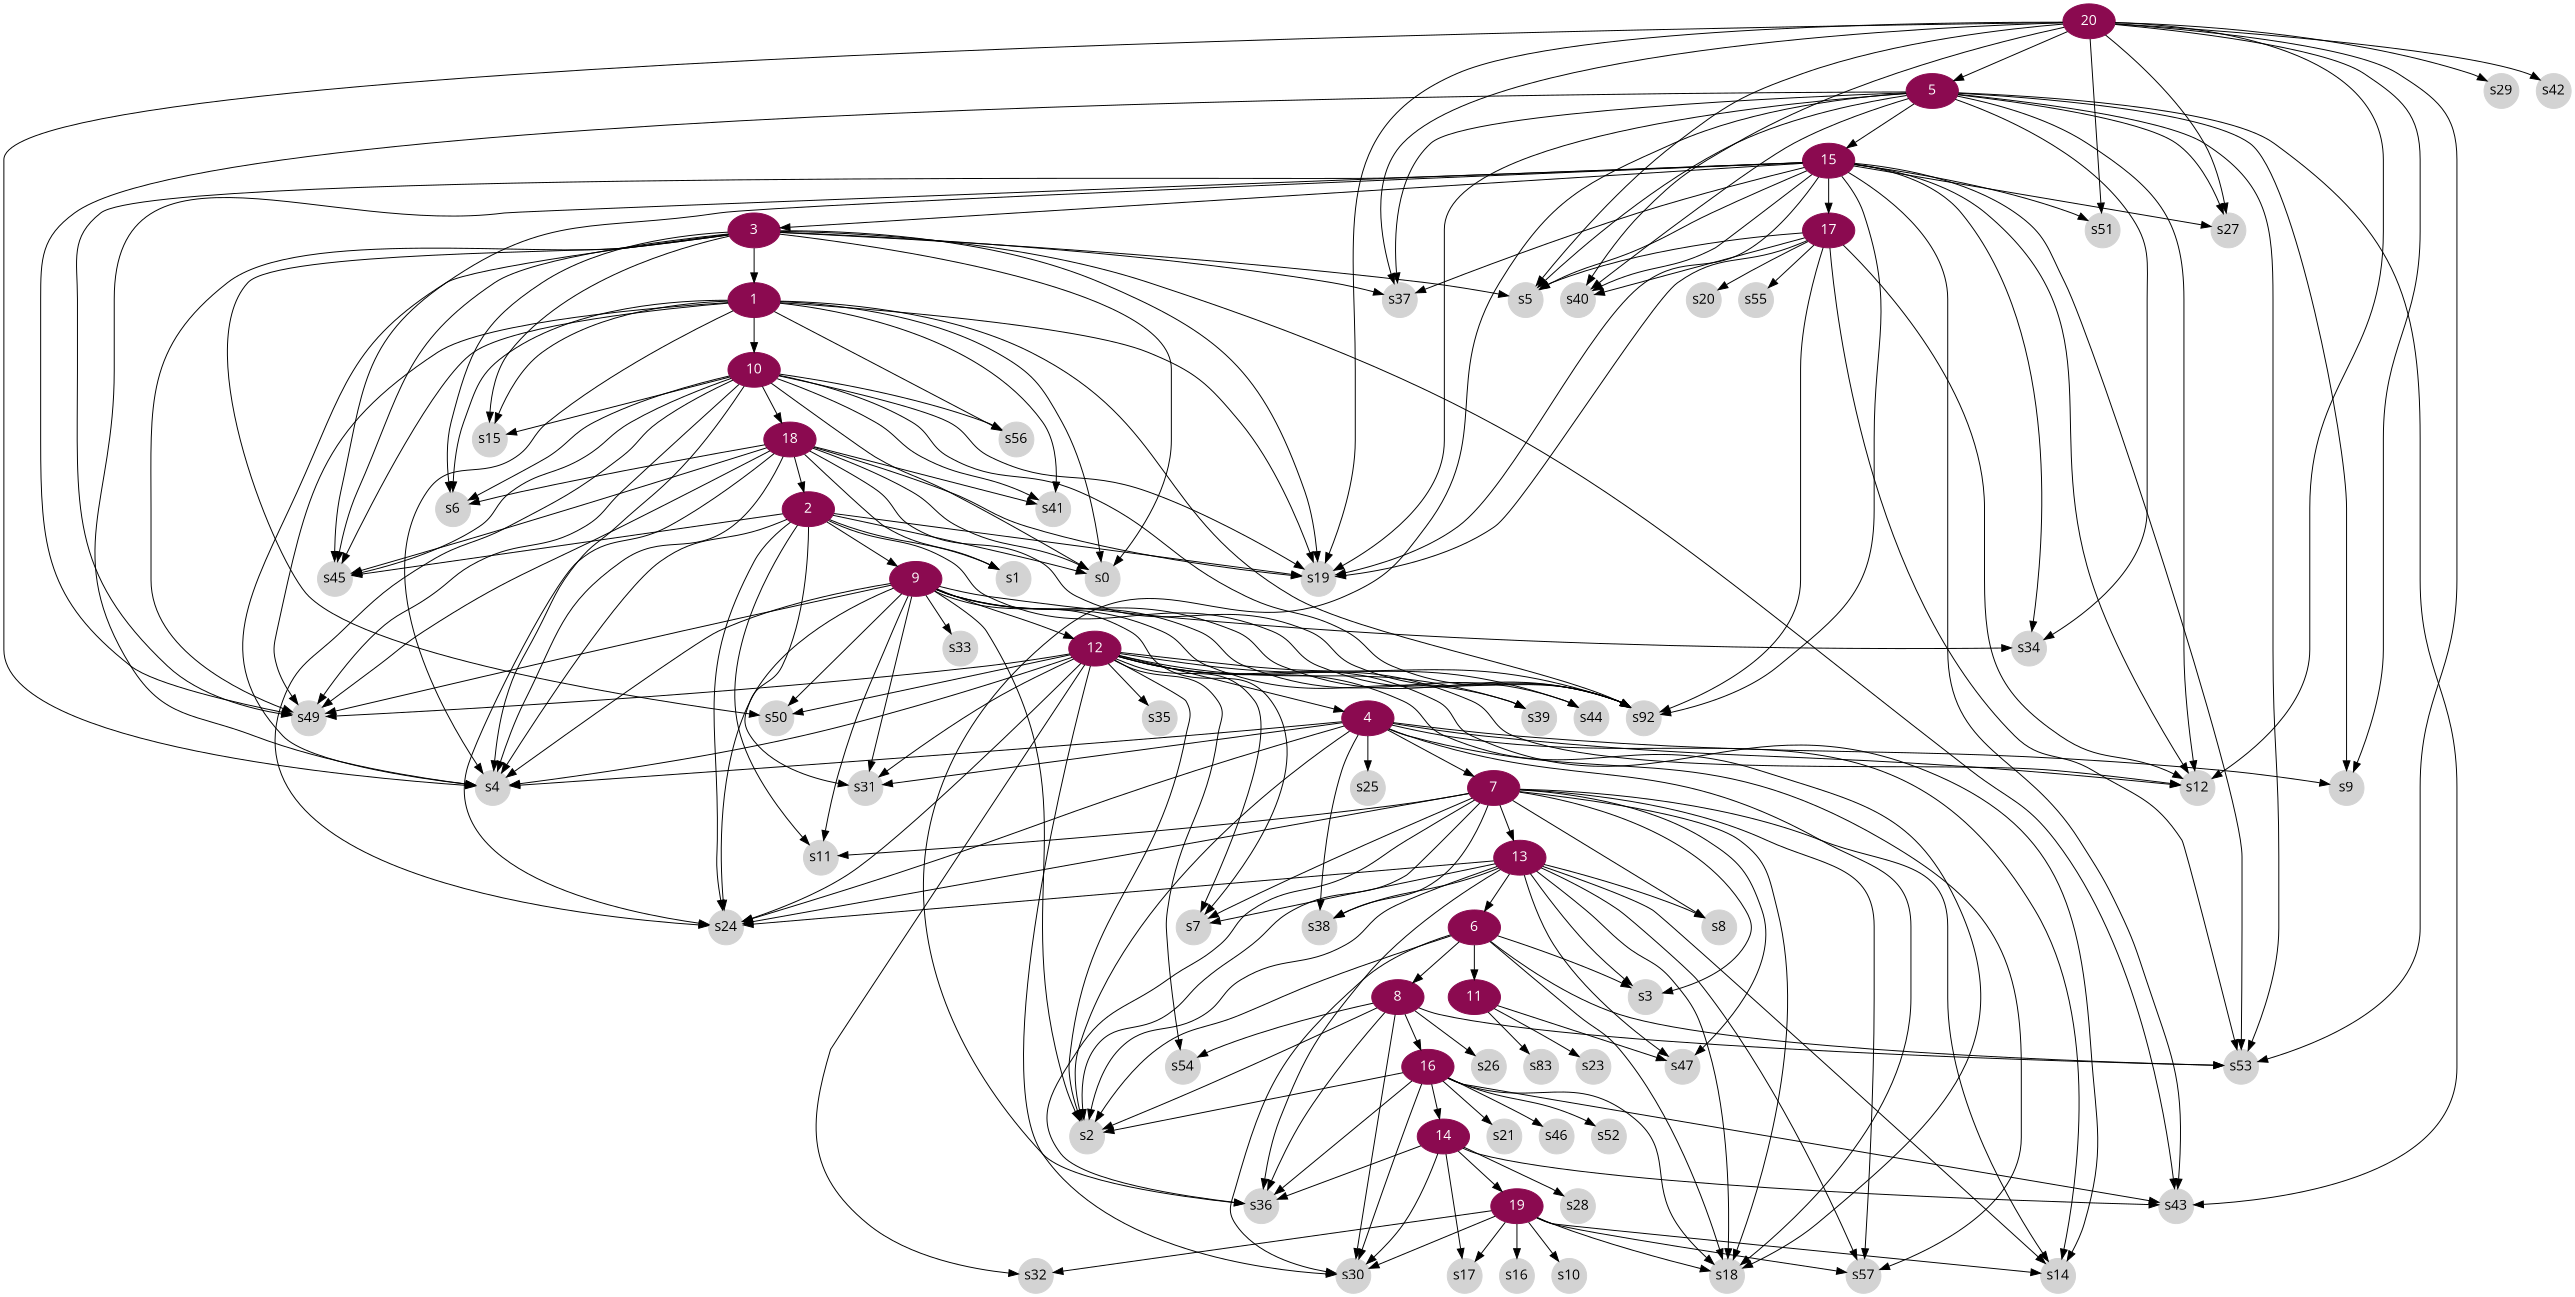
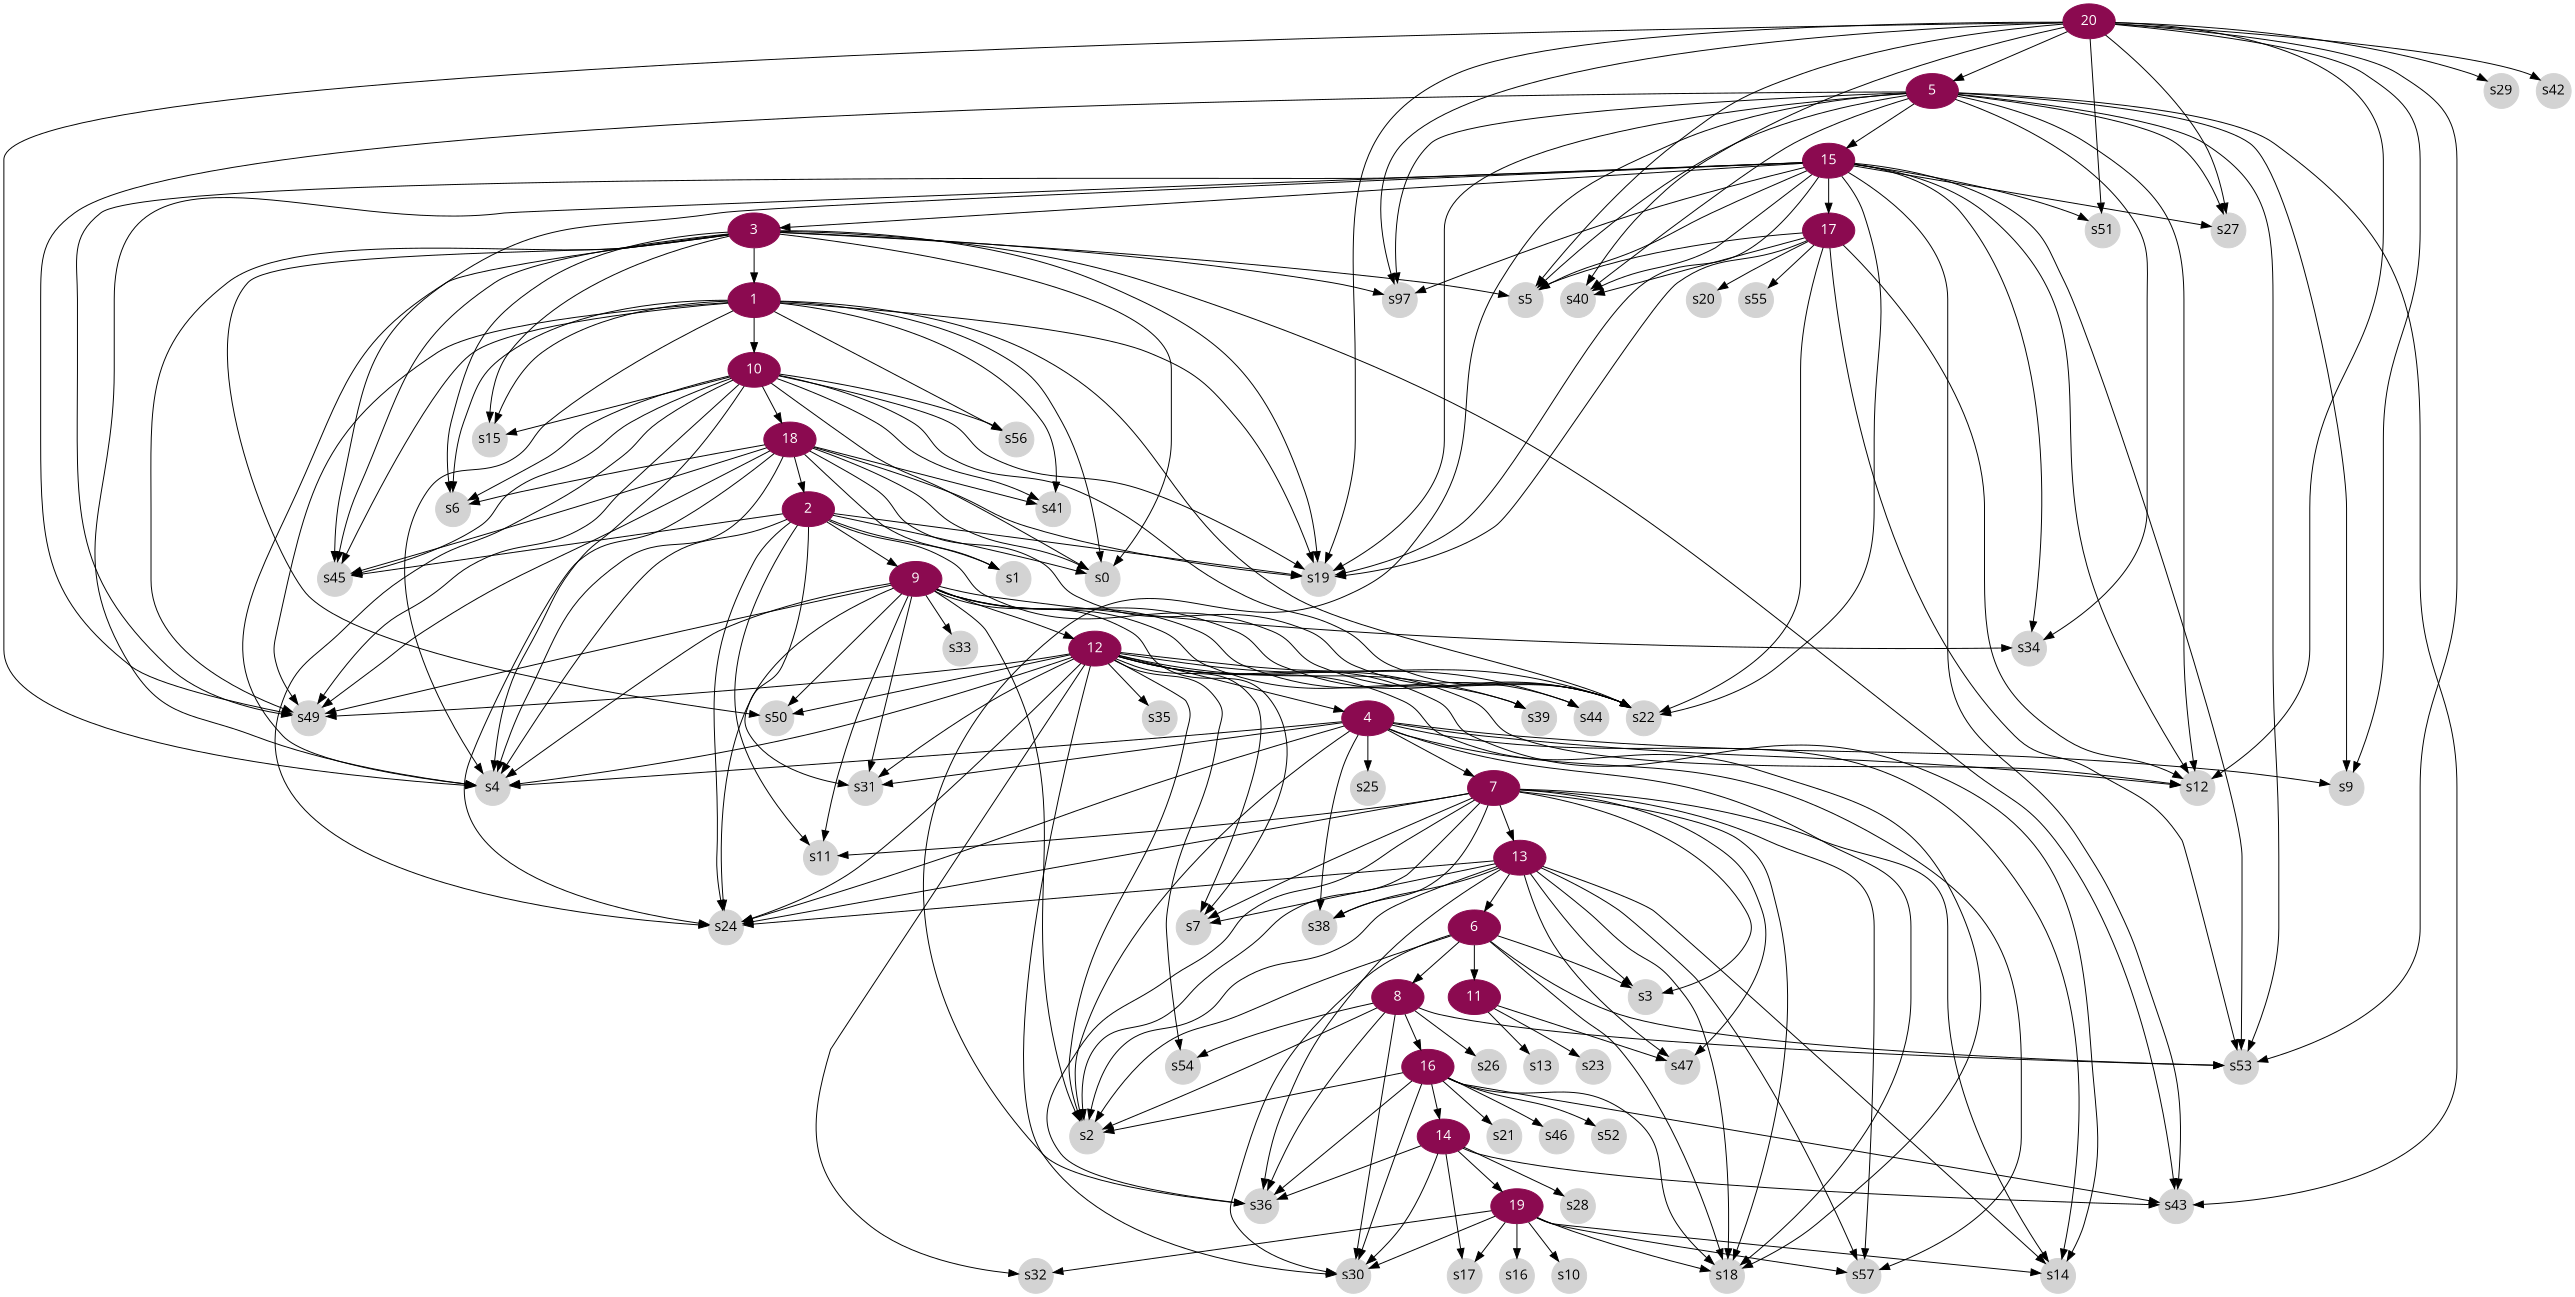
node "s37": label "s37" -> "s97"
node "s92": label "s92" -> "s22"
node "s8": removed
node "s83": label "s83" -> "s13"
